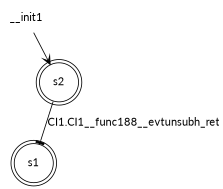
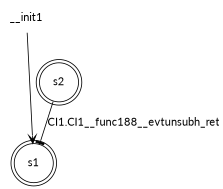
edge "__init1" -> "s2": now "__init1" -> "s1"
